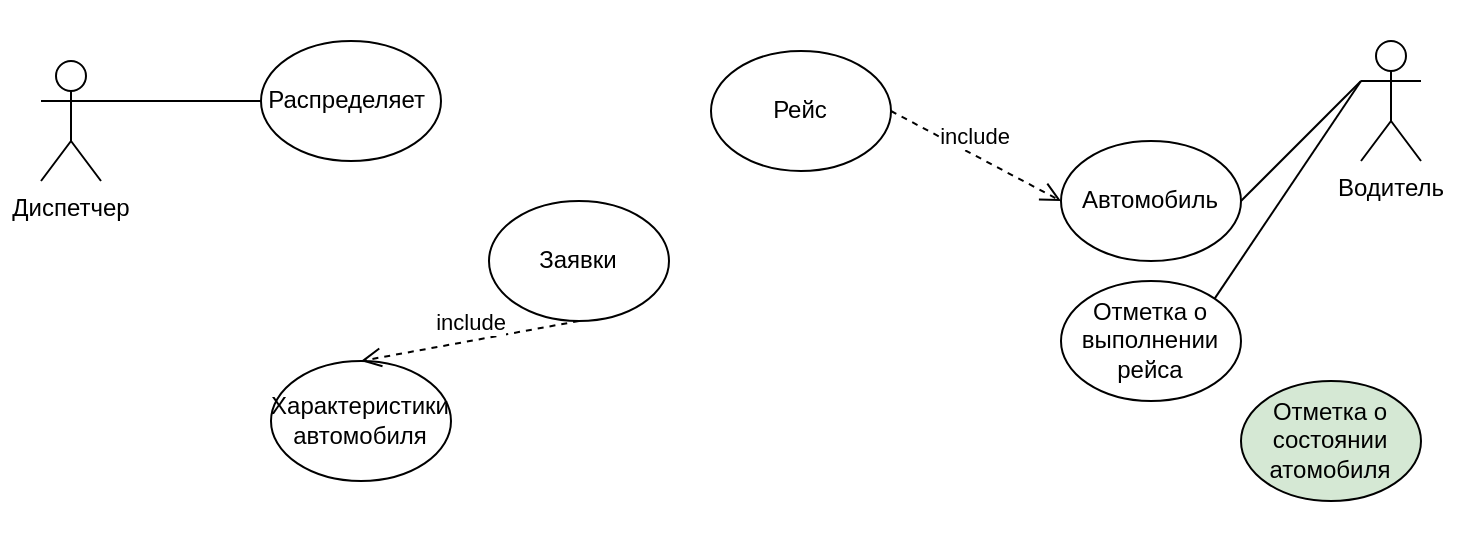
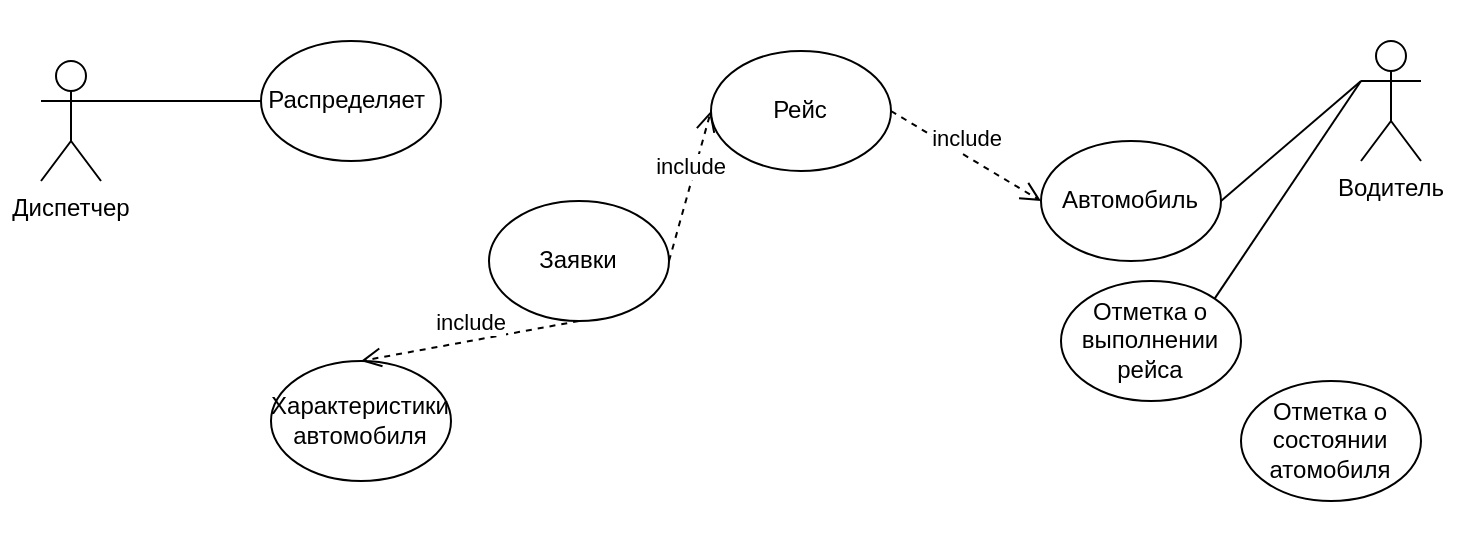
node "Автомобиль": moved (1151, 201) -> (1131, 201)
edge "Заявки" -> "Рейс": added, label "include"
node "Отметка о состоянии атомобиля": fillcolor #d5e8d4 -> #ffffff
